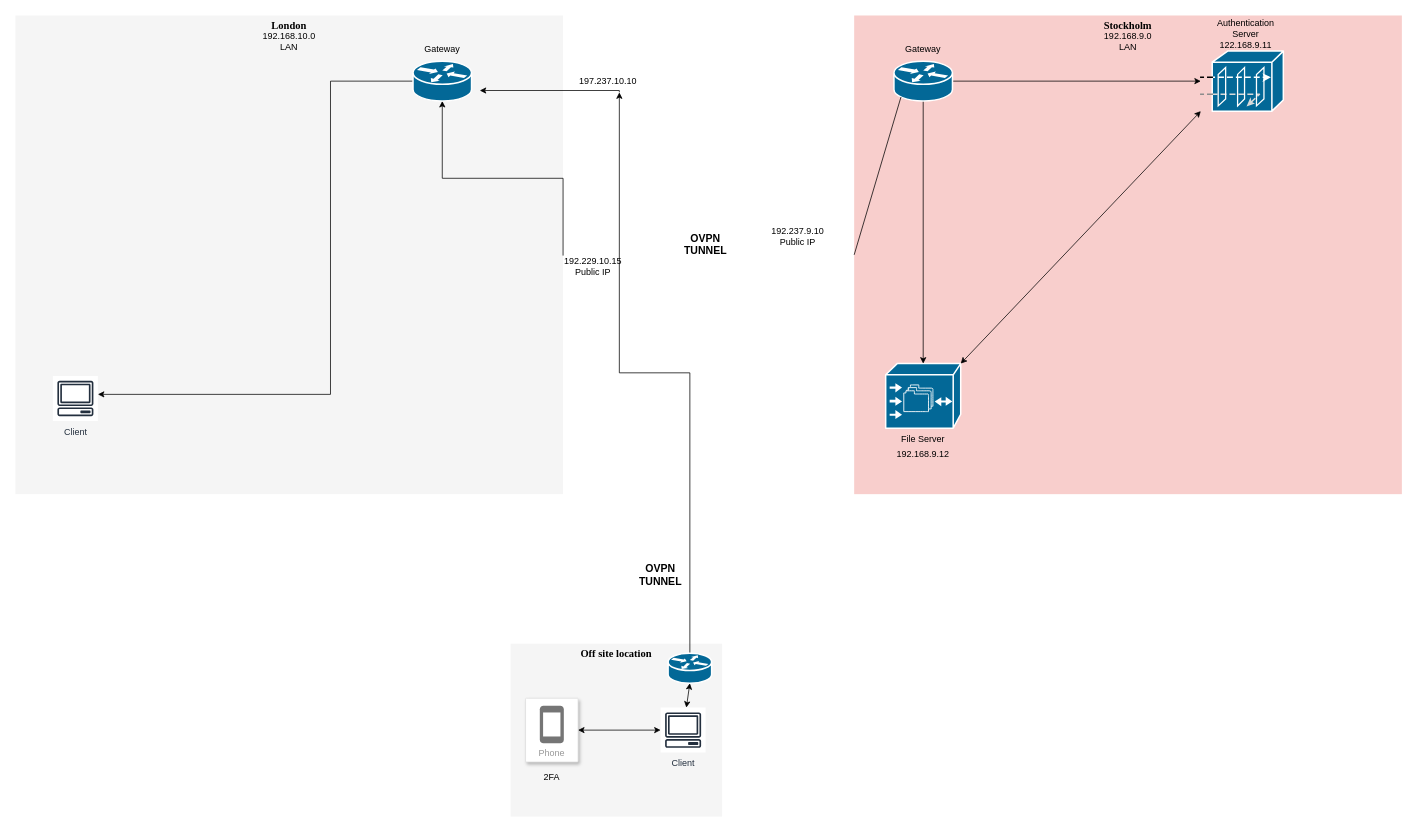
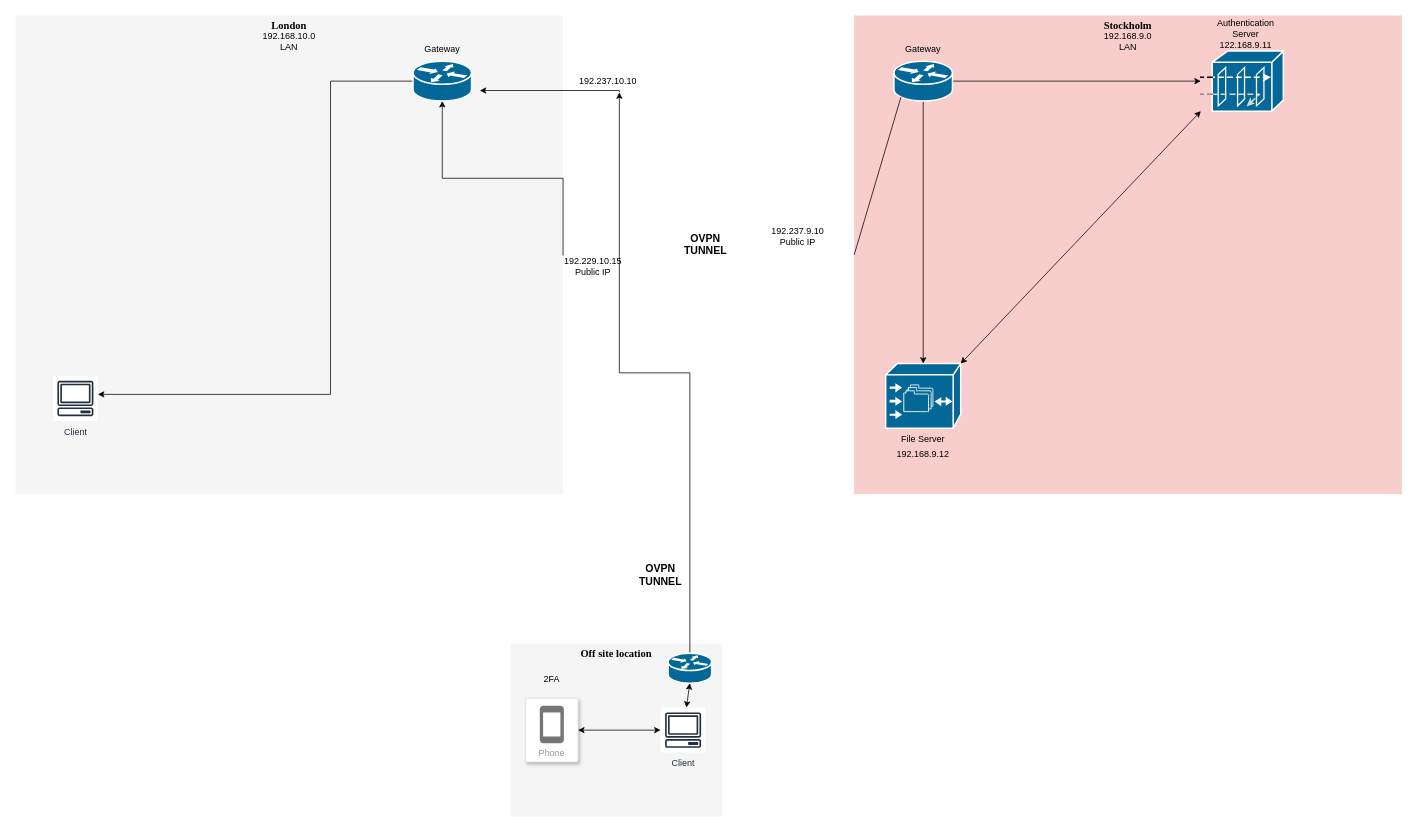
node "197.237.10.10": label "197.237.10.10" -> "192.237.10.10"
node "2FA": moved (552, 777) -> (552, 679)
